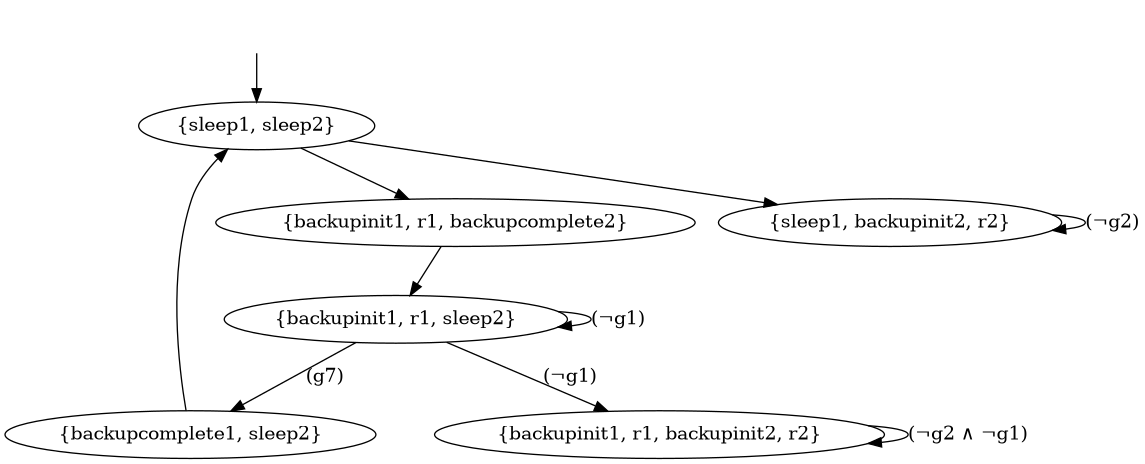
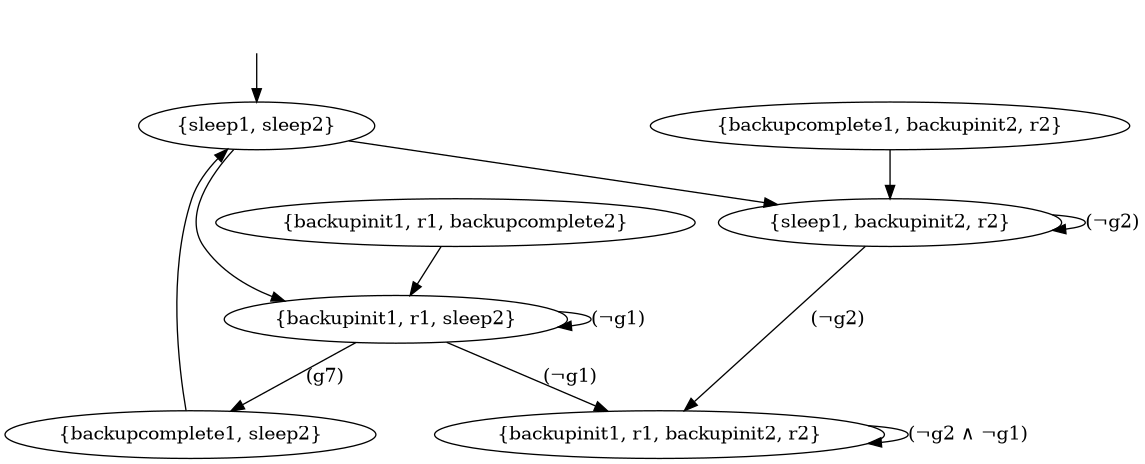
node "{backupcomplete1, backupinit2, r2}": added
edge "{sleep1, sleep2}" -> "{backupinit1, r1, backupcomplete2}": now "{sleep1, sleep2}" -> "{backupinit1, r1, sleep2}"
edge "{sleep1, backupinit2, r2}" -> "{backupinit1, r1, backupinit2, r2}": added, label "(¬g2)"
